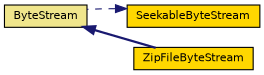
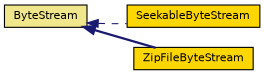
edge "ByteStream" -> "SeekableByteStream": reversed
